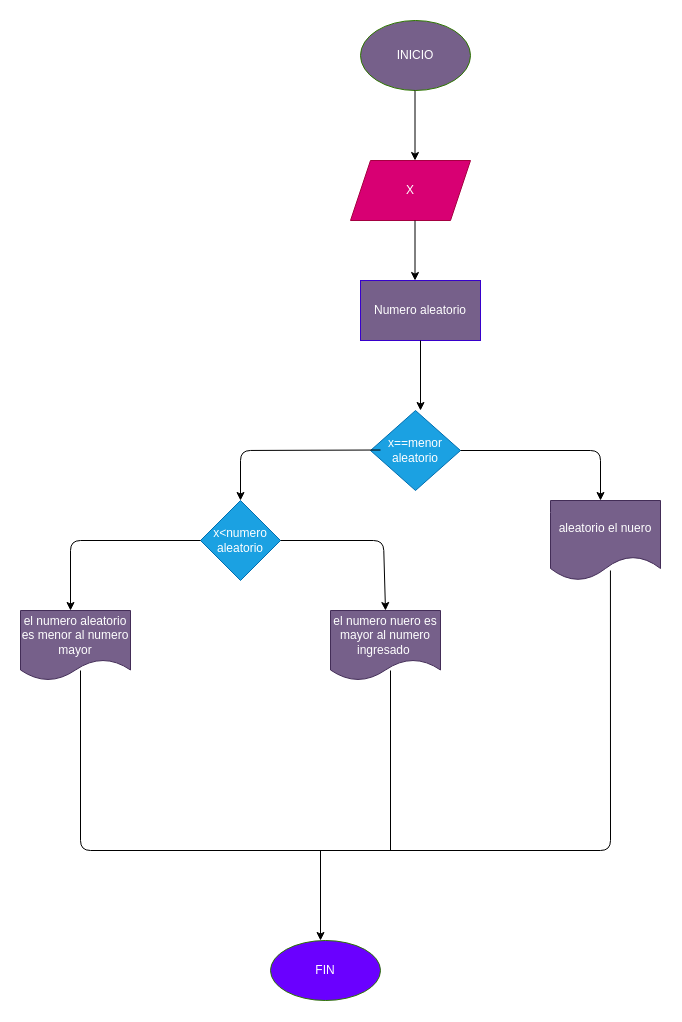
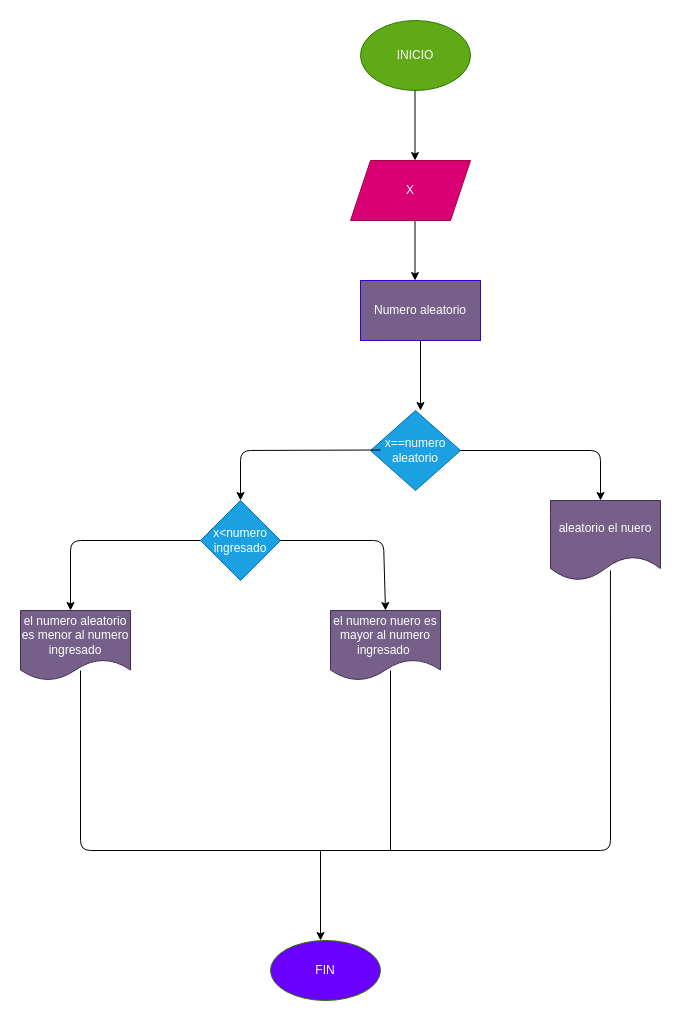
node "INICIO": fillcolor #76608a -> #60a917
node "x==menor aleatorio": label "x==menor aleatorio" -> "x==numero aleatorio"
node "x<numero aleatorio": label "x<numero aleatorio" -> "x<numero ingresado"
node "el numero aleatorio es menor al numero mayor": label "el numero aleatorio es menor al numero mayor" -> "el numero aleatorio es menor al numero ingresado"
